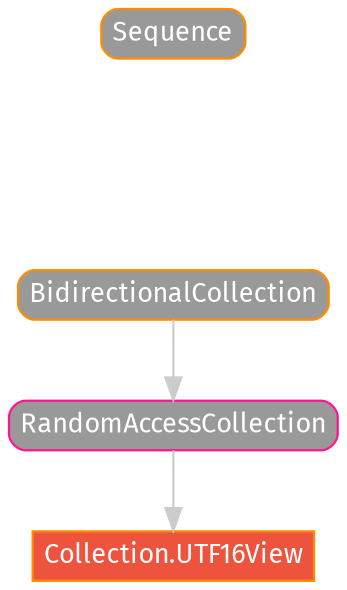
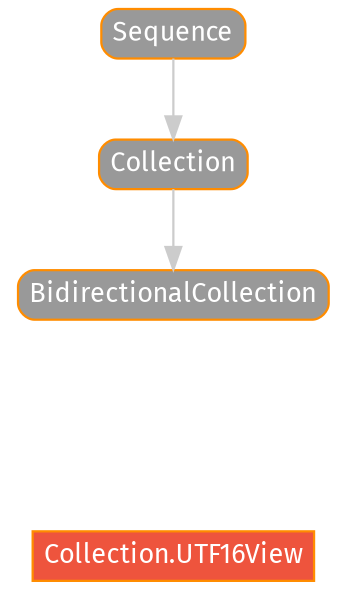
node "Collection": added
node "RandomAccessCollection": removed
